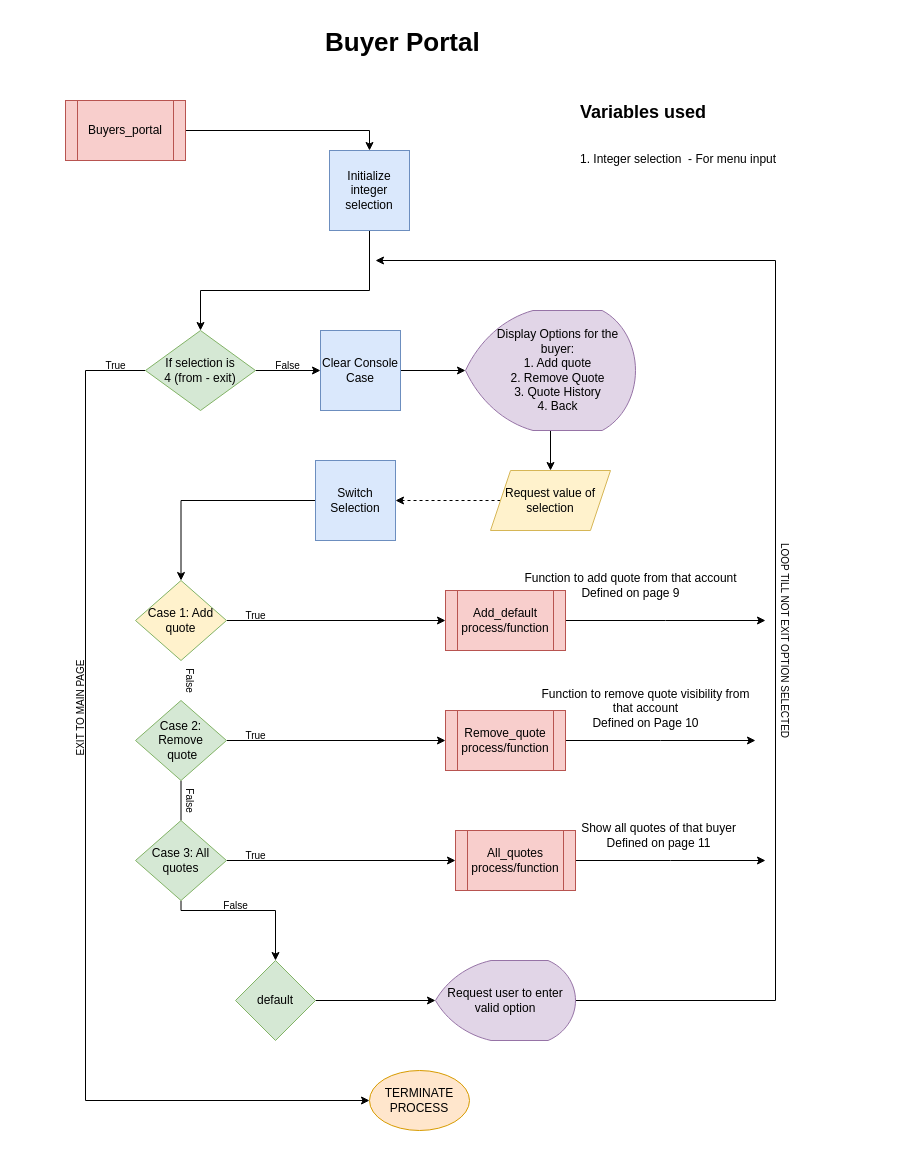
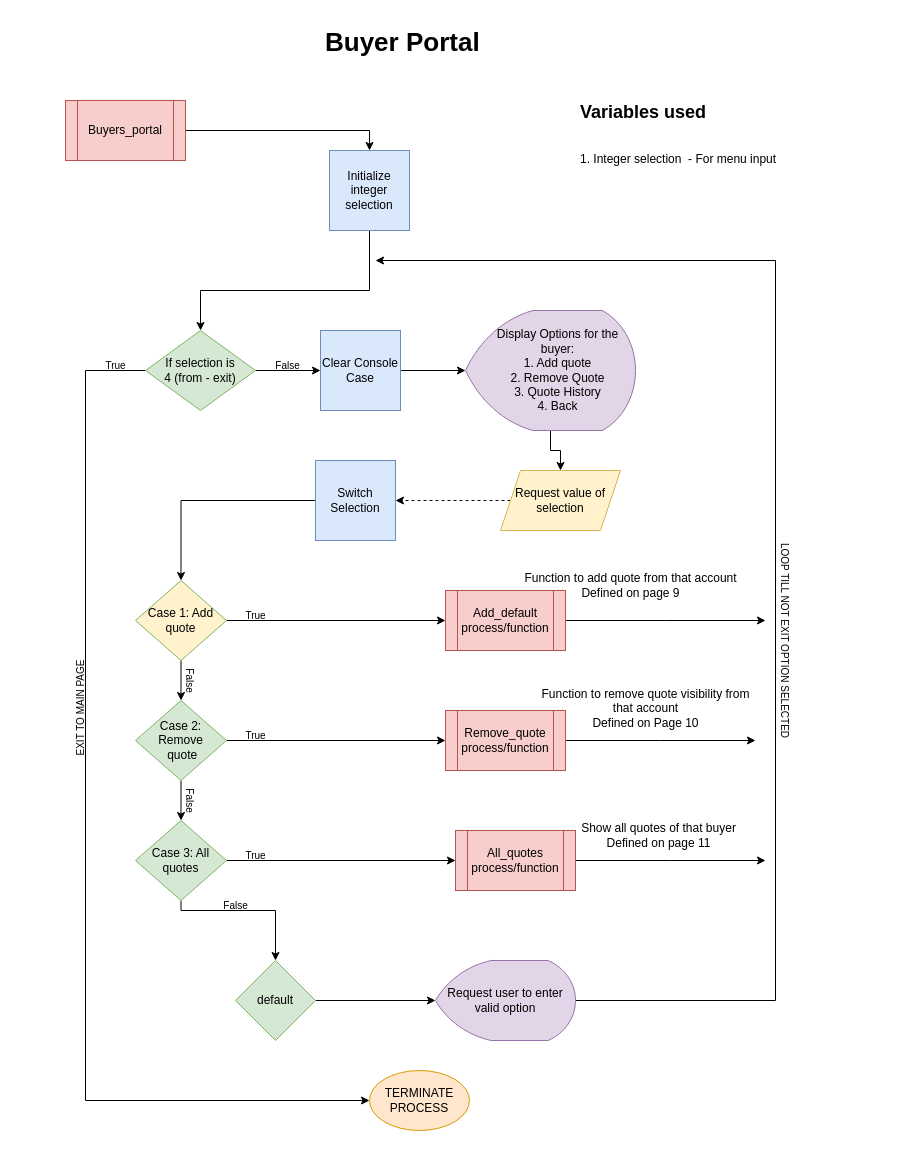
node "Request value of selection": moved (551, 501) -> (561, 501)
edge "Case 1: Add quote" -> "Case 2: Remove quote": added
edge "Case 2: Remove quote" -- "Case 3: All quotes": arrowhead none -> classic
